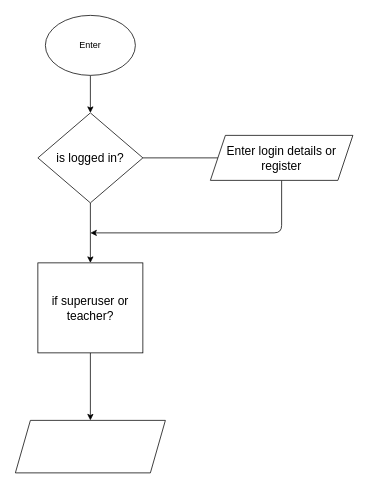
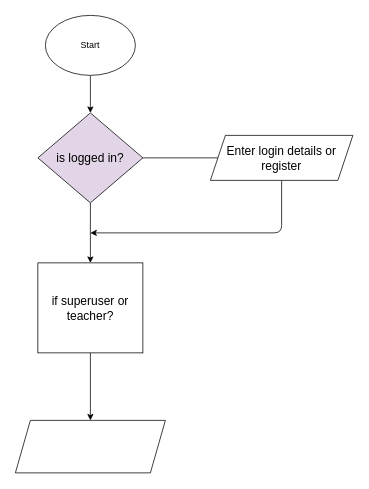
node "Enter": label "Enter" -> "Start"
node "is logged in?": fillcolor #ffffff -> #e1d5e7
